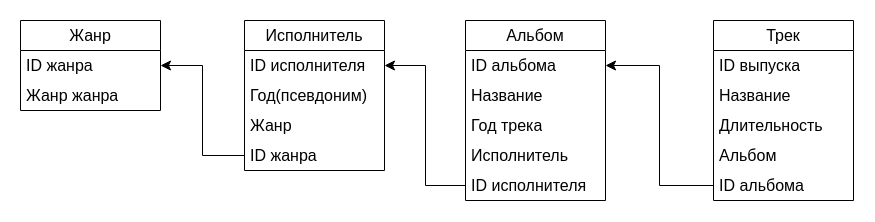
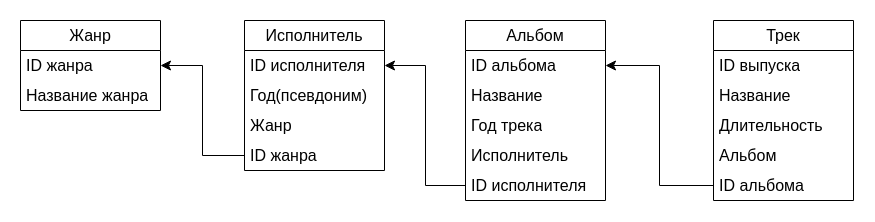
node "Жанр жанра": label "Жанр жанра" -> "Название жанра"
